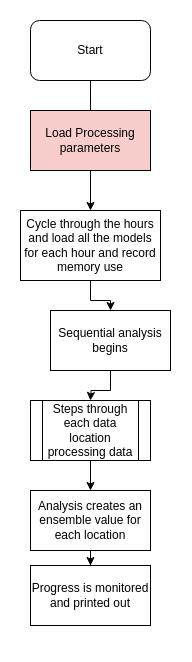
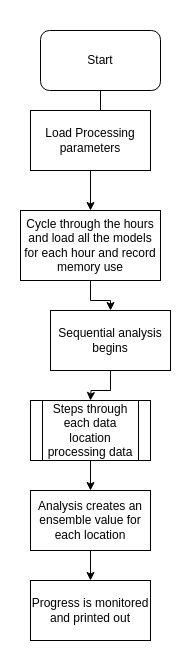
node "Start": moved (91, 51) -> (101, 61)
node "Load Processing parameters": fillcolor #f8cecc -> #ffffff
node "Progress is monitored and printed out": moved (91, 596) -> (91, 611)
